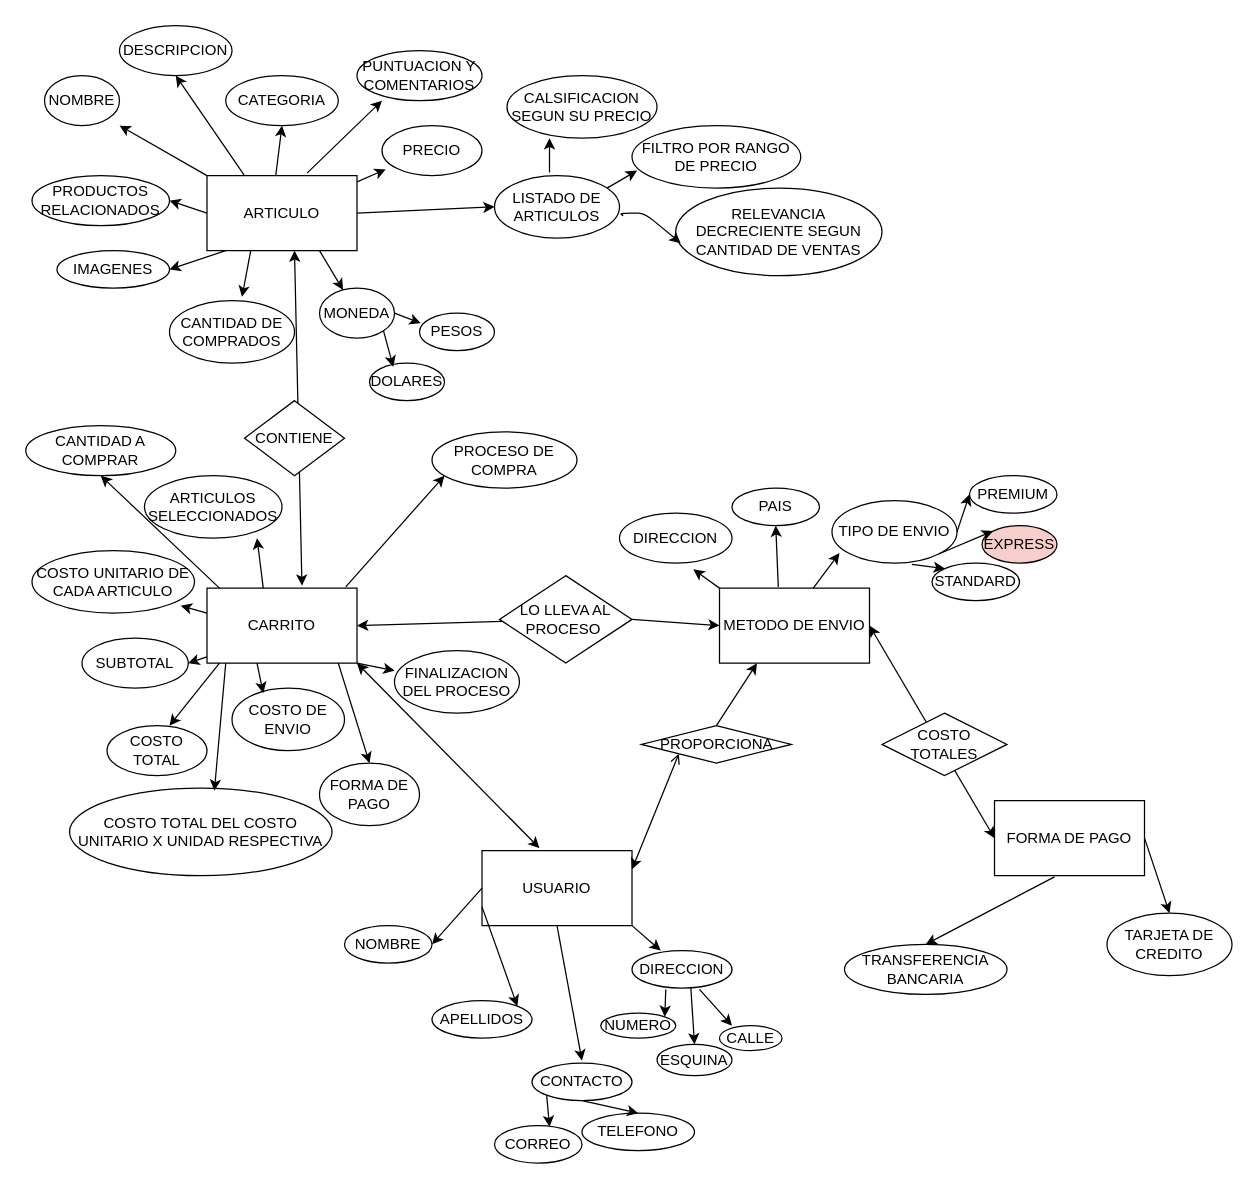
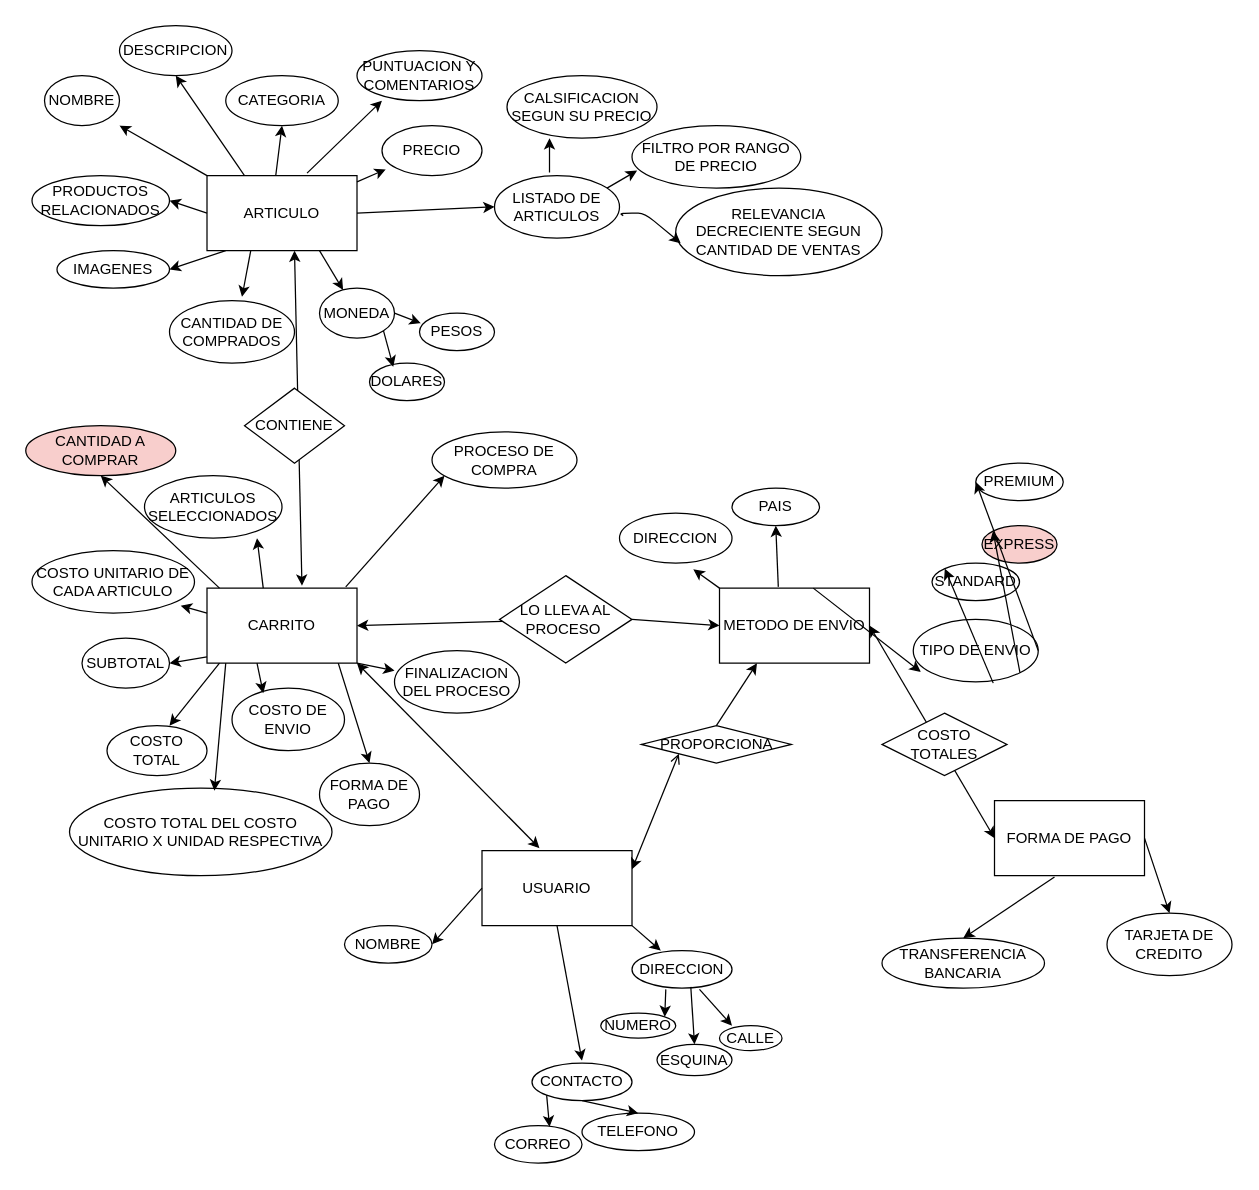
node "CONTIENE": moved (294, 438) -> (294, 426)
node "CANTIDAD A COMPRAR": fillcolor #ffffff -> #f8cecc
node "PREMIUM": moved (1013, 494) -> (1019, 482)
node "TIPO DE ENVIO": moved (894, 532) -> (976, 651)
node "SUBTOTAL": size 106x50 -> 88x50
edge "USUARIO" -> "APELLIDOS": removed
node "TRANSFERENCIA BANCARIA": moved (926, 969) -> (963, 963)
node "APELLIDOS": removed
